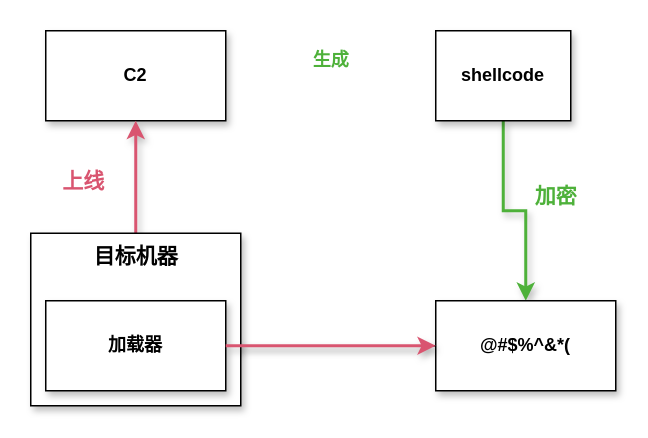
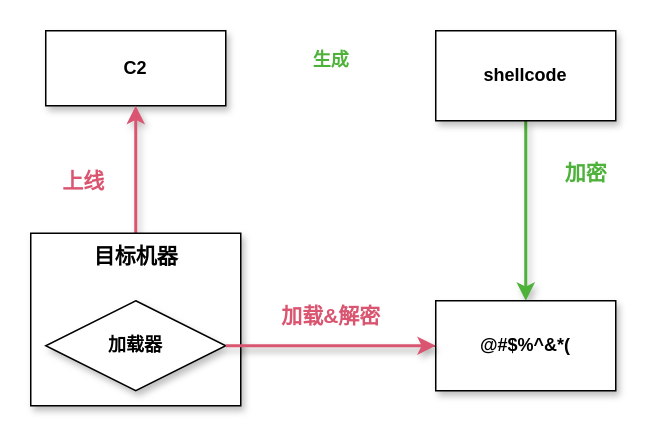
node "C2": size 180x90 -> 180x75
node "shellcode": size 135x90 -> 180x90
node "加密": moved (556, 196) -> (586, 173)
node "加载&解密": added
node "加载器": shape rectangle -> diamond
